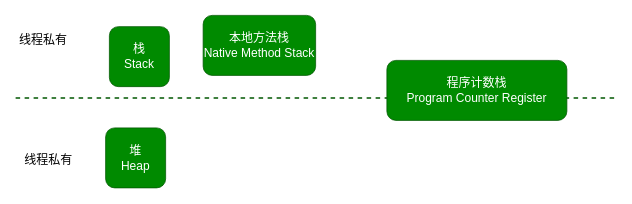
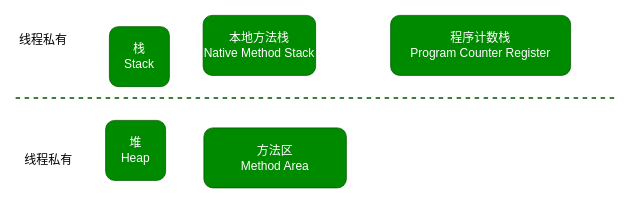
node "程序计数栈 Program Counter Register": moved (477, 90) -> (480, 45)
node "堆 Heap": moved (135, 158) -> (135, 150)
node "方法区 Method Area": added
